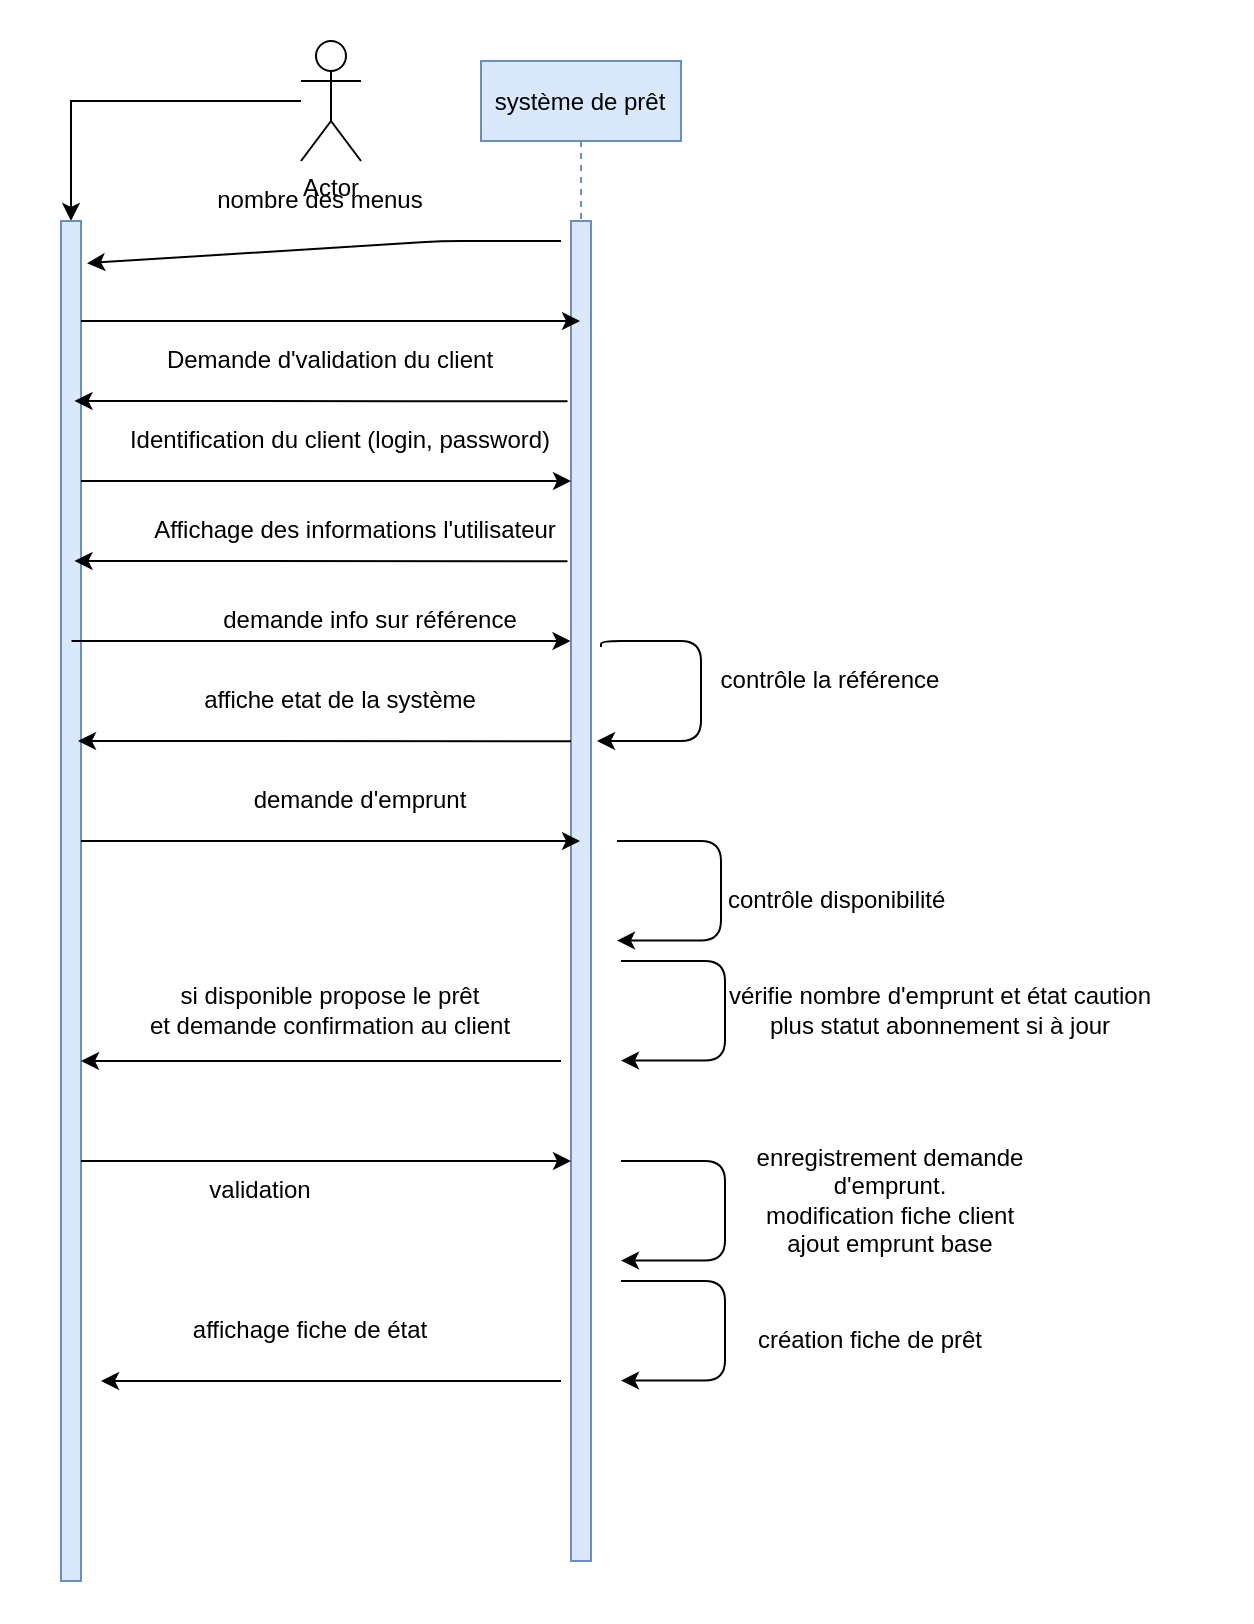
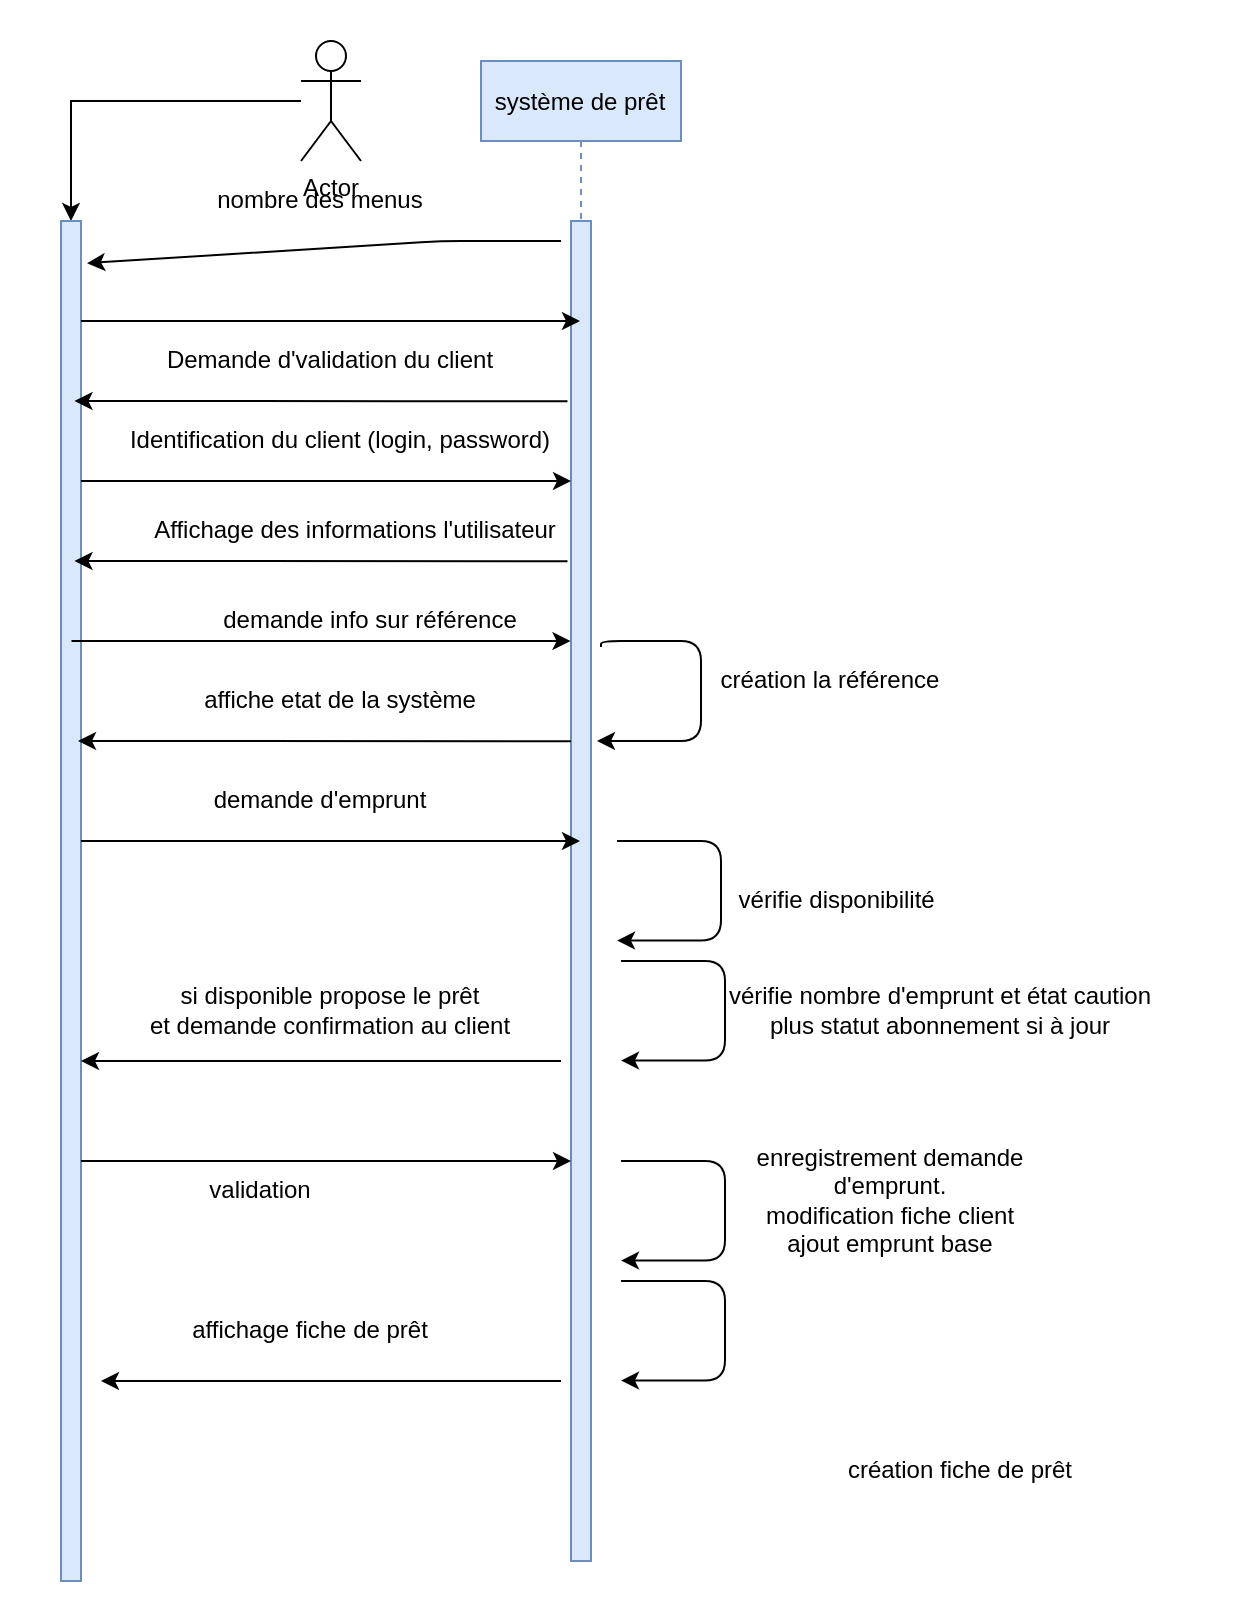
node "contrôle la référence": label "contrôle la référence" -> "création la référence"
node "demande d'emprunt": moved (361, 801) -> (321, 801)
node "contrôle disponibilité": label "contrôle disponibilité" -> "vérifie disponibilité"
node "affichage fiche de état": label "affichage fiche de état" -> "affichage fiche de prêt"
node "création fiche de prêt": moved (871, 1341) -> (961, 1471)
